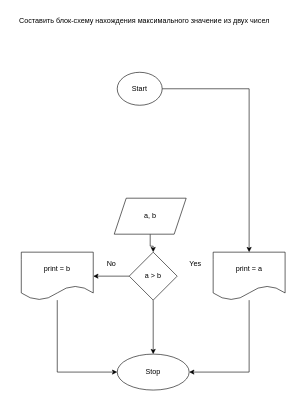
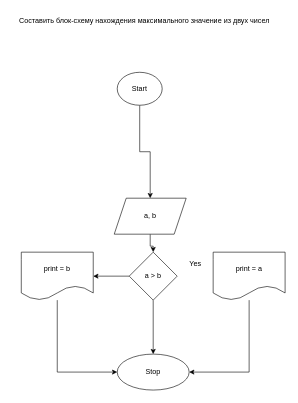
edge "Start" -> "print = a": now "Start" -> "a, b"
node "No": removed
